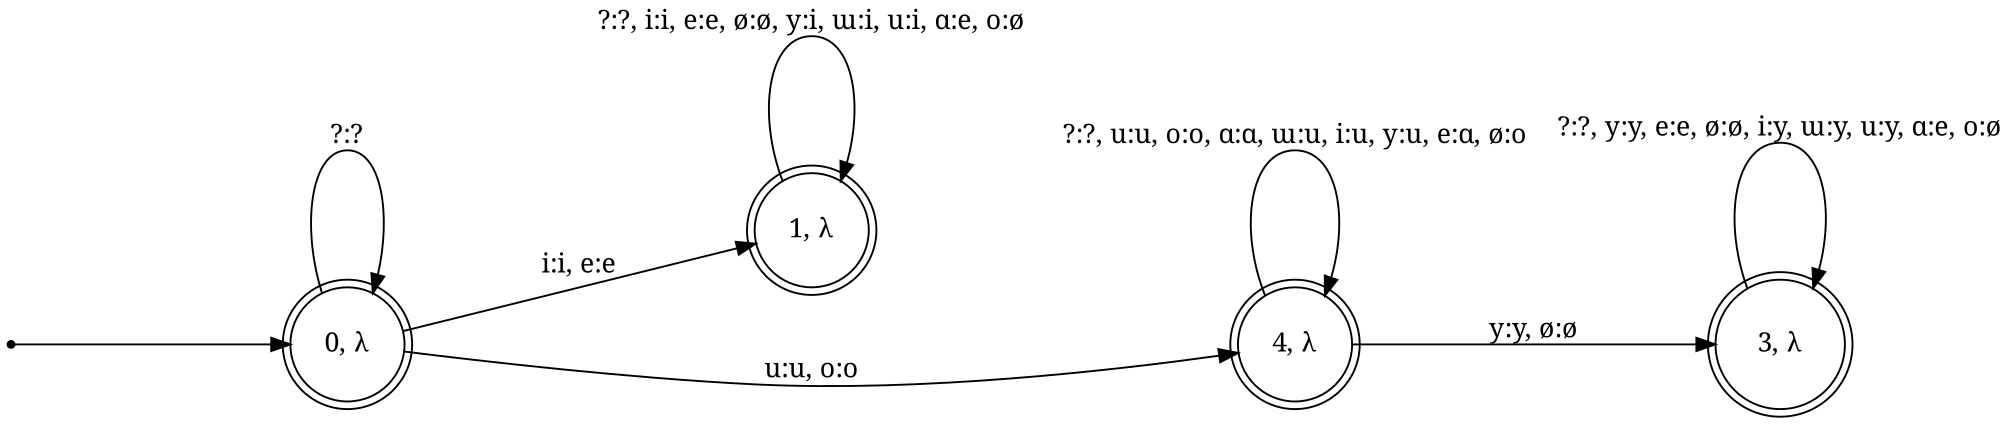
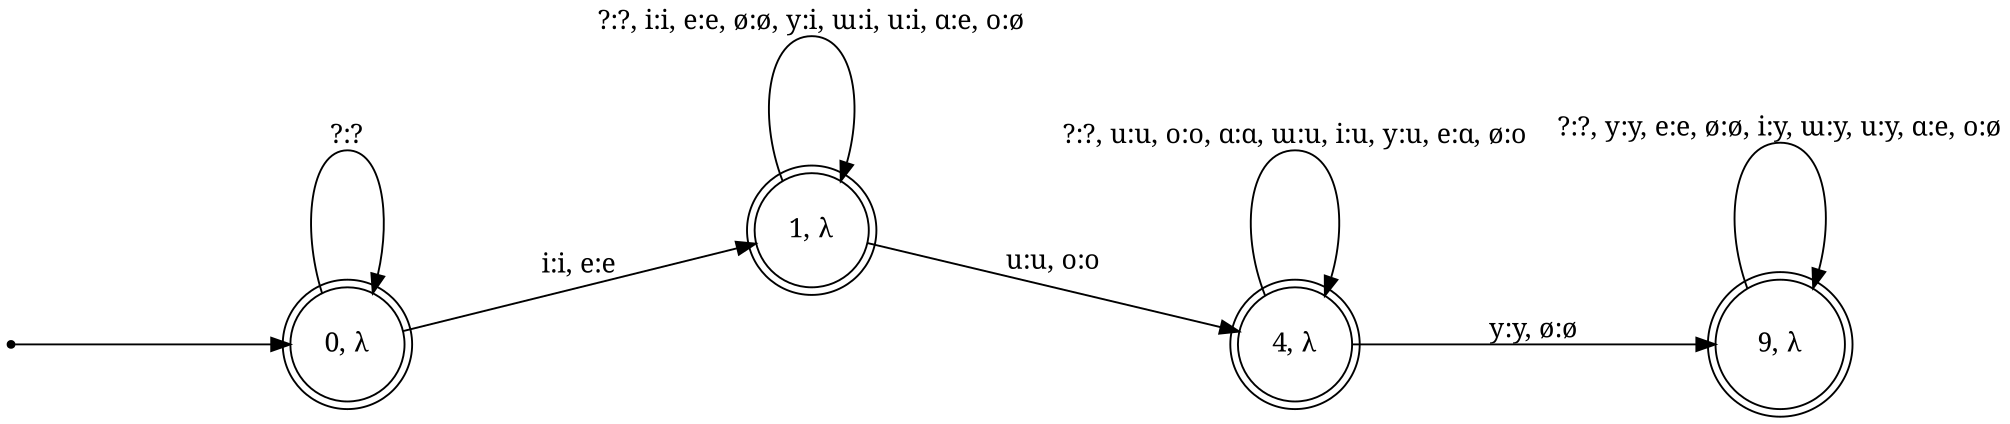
node "3, λ": label "3, λ" -> "9, λ"
edge "0, λ" -> "4, λ": now "1, λ" -> "4, λ"
